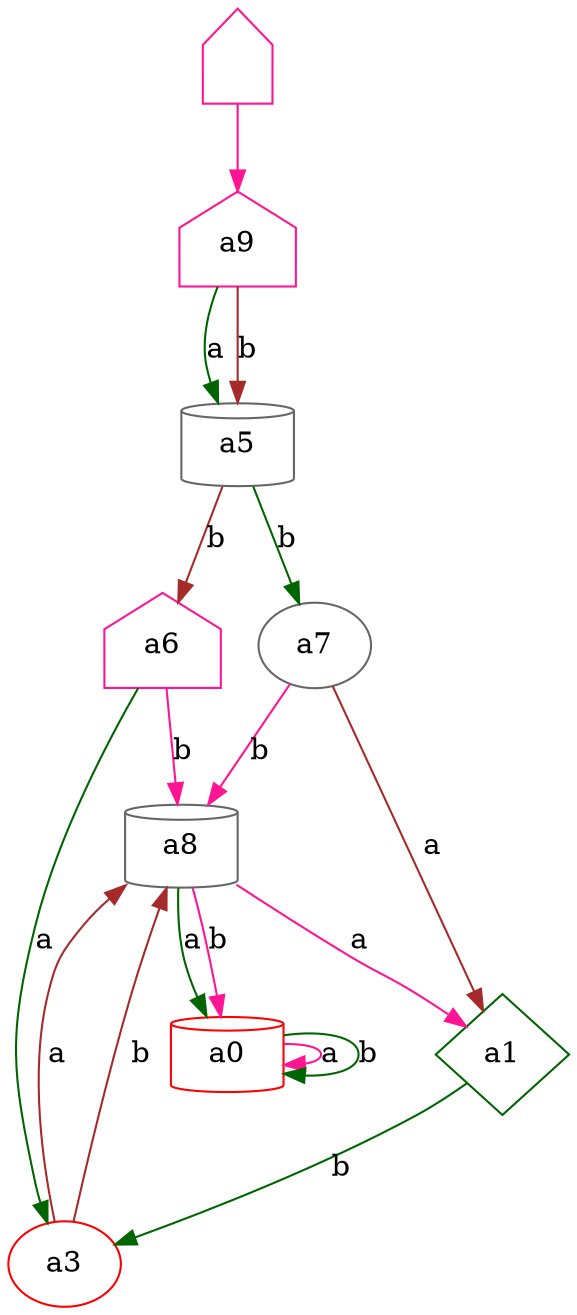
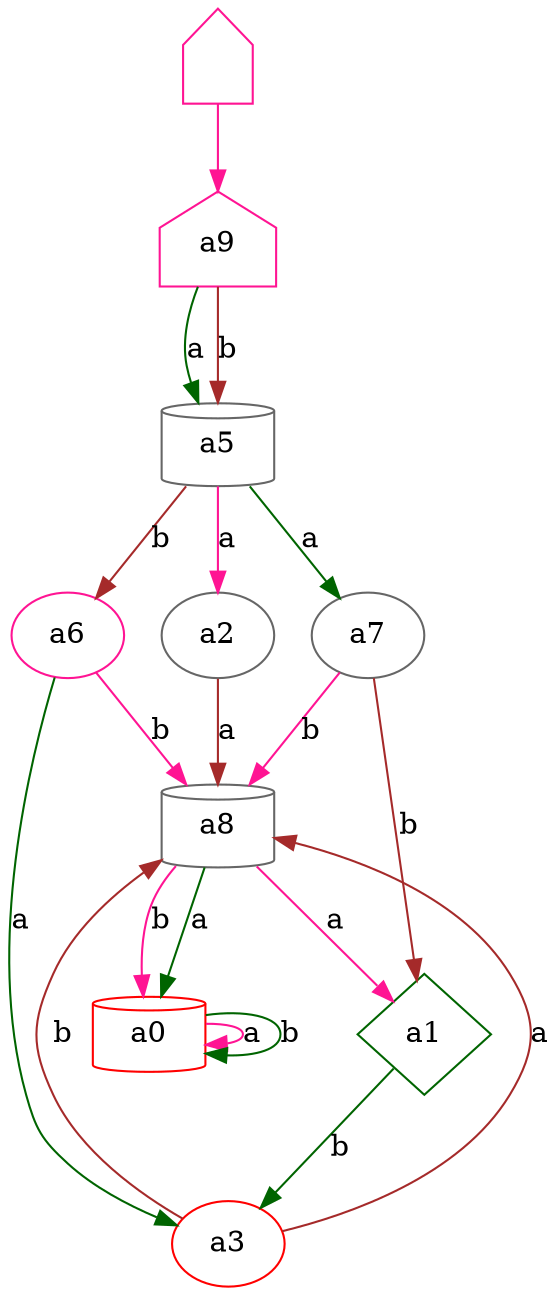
edge "a5" -> "a7": label "b" -> "a"
node "a2": added
node "a6": shape house -> ellipse
edge "a7" -> "a1": label "a" -> "b"
